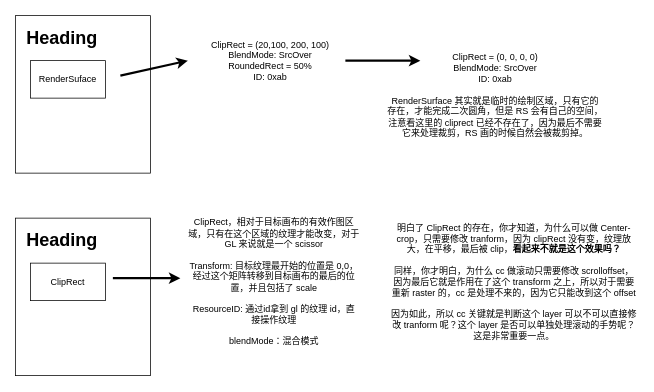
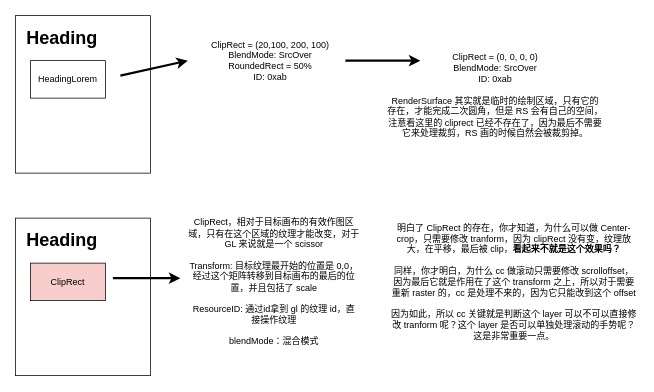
node "RenderSuface": label "RenderSuface" -> "HeadingLorem"
node "ClipRect": fillcolor #ffffff -> #f8cecc
